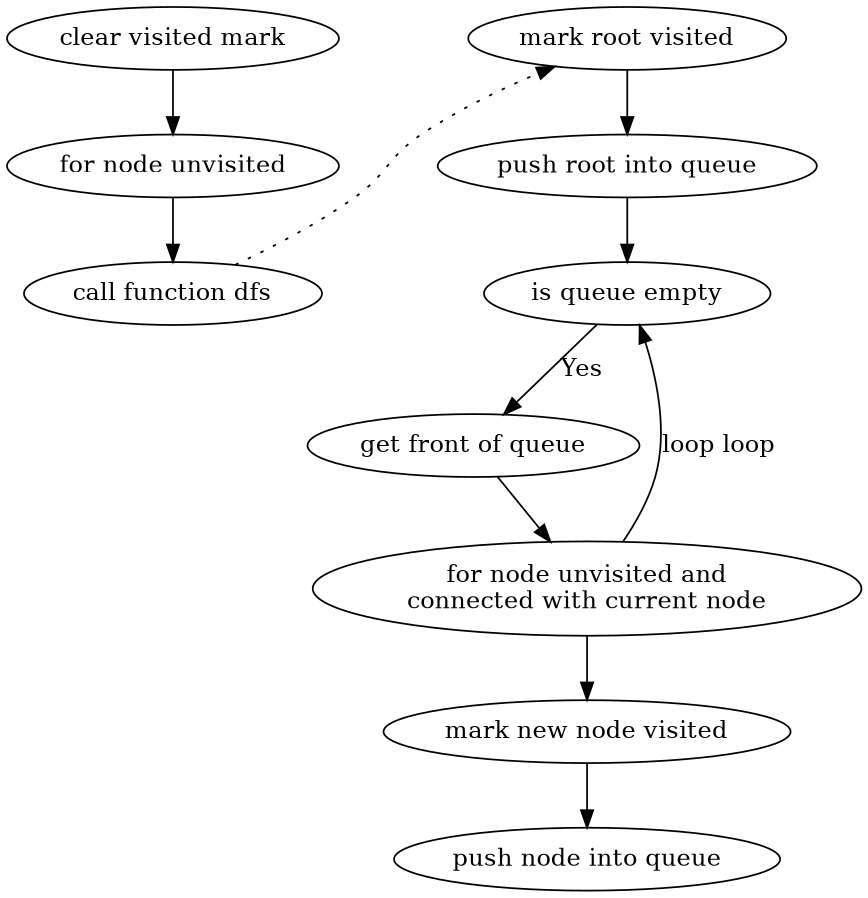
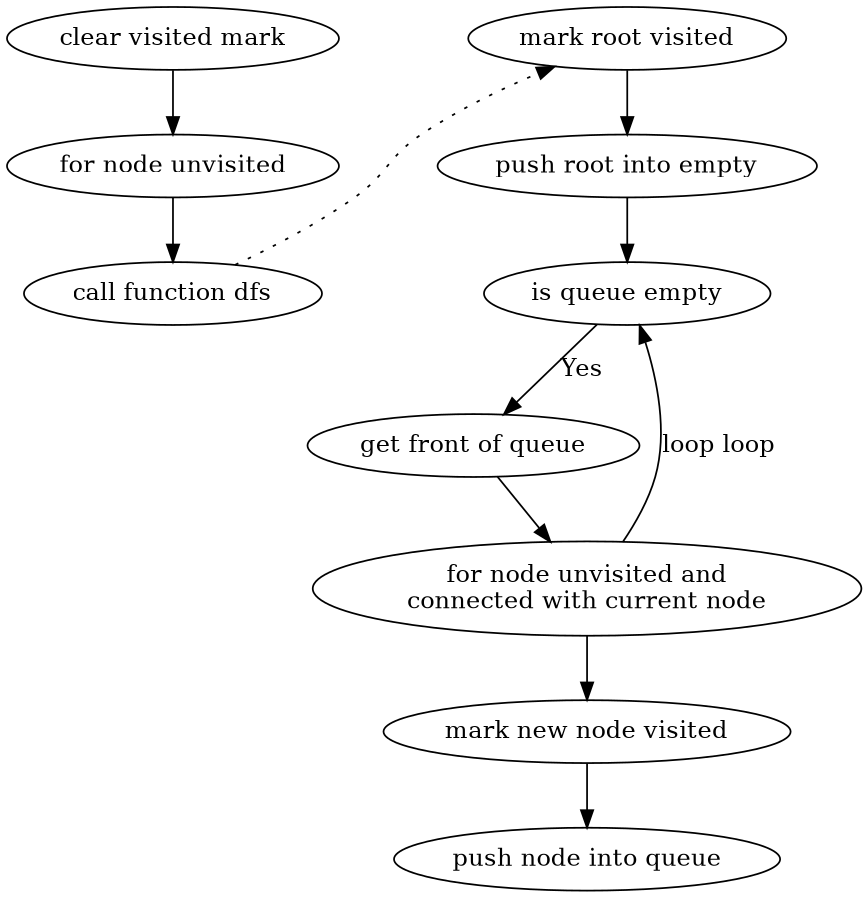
node "push root into queue": label "push root into queue" -> "push root into empty"
